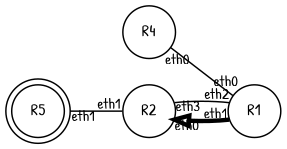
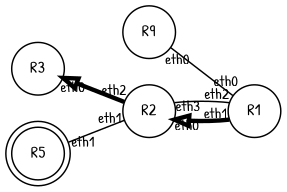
node "R4": label "R4" -> "R9"
node "R3": added
